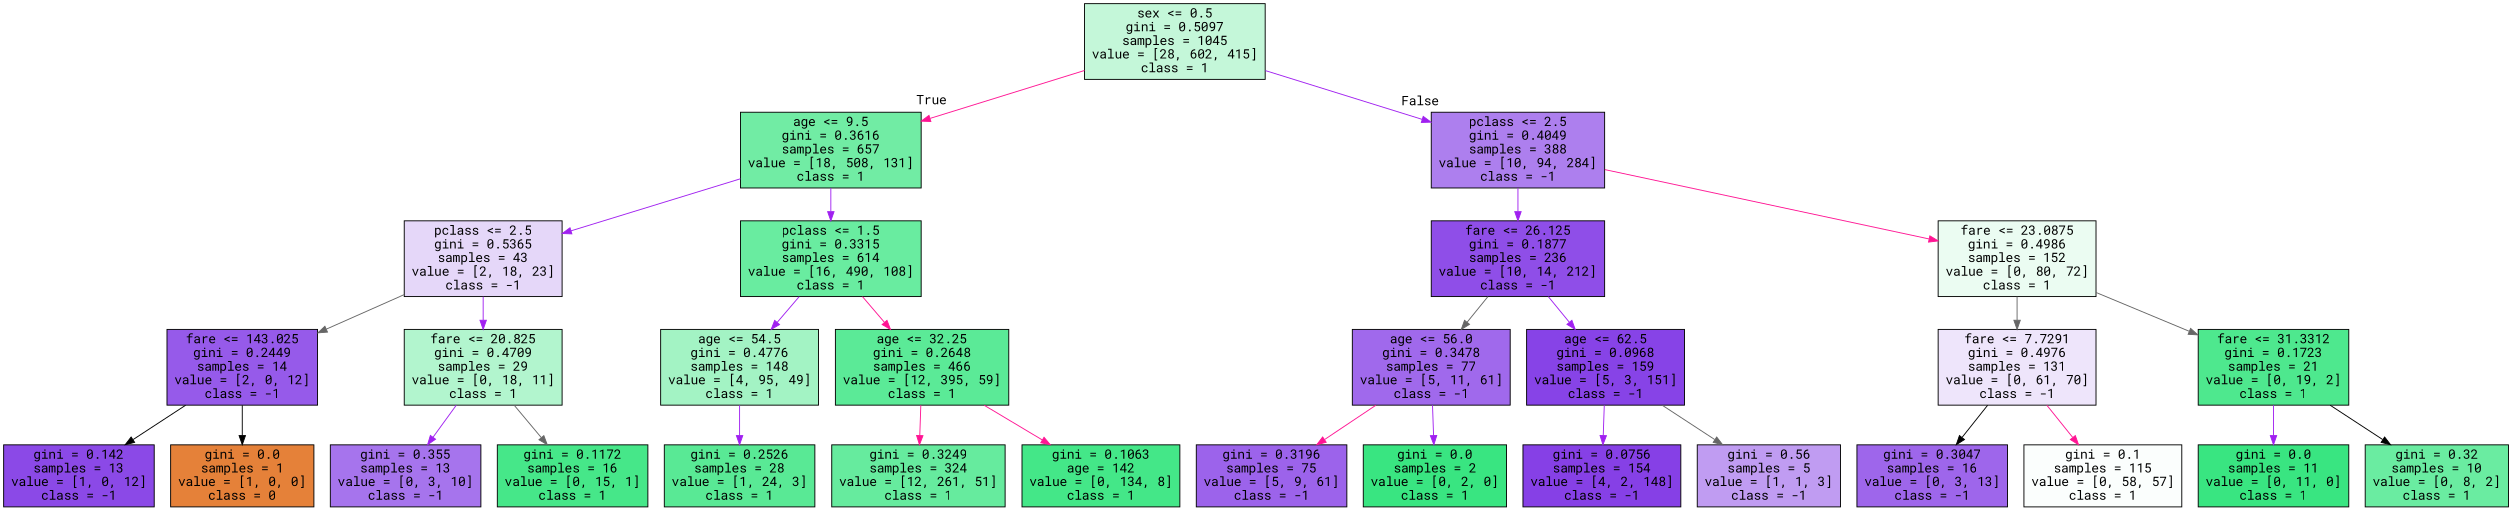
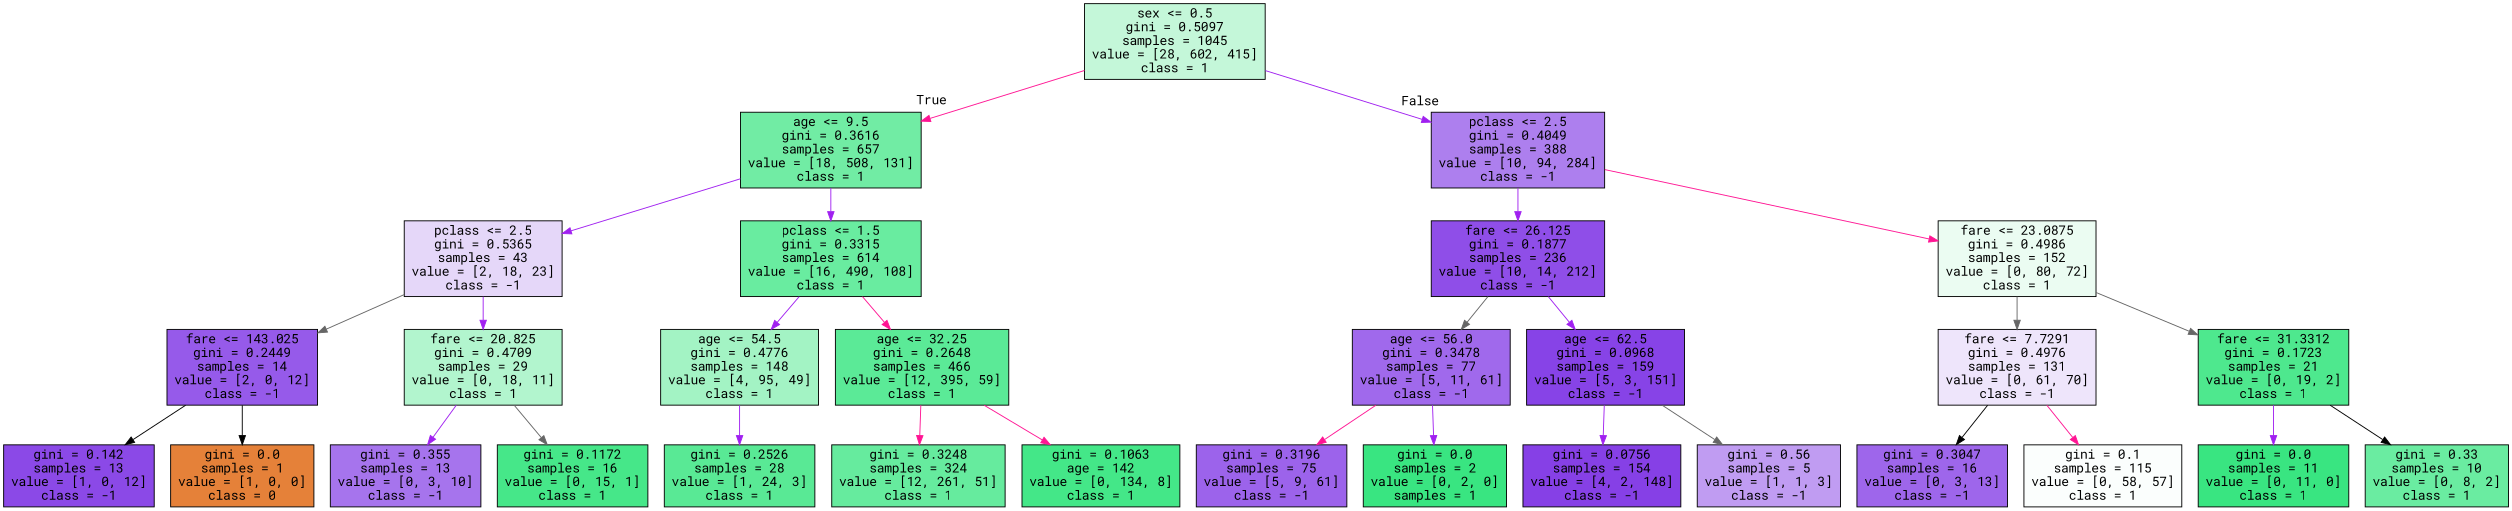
node "gini = 0.3249 samples = 324 value = [12, 261, 51] class = 1": label "gini = 0.3249 samples = 324 value = [12, 261, 51] class = 1" -> "gini = 0.3248 samples = 324 value = [12, 261, 51] class = 1"
node "gini = 0.0 samples = 2 value = [0, 2, 0] class = 1": label "gini = 0.0 samples = 2 value = [0, 2, 0] class = 1" -> "gini = 0.0 samples = 2 value = [0, 2, 0] samples = 1"
node "gini = 0.32 samples = 10 value = [0, 8, 2] class = 1": label "gini = 0.32 samples = 10 value = [0, 8, 2] class = 1" -> "gini = 0.33 samples = 10 value = [0, 8, 2] class = 1"
